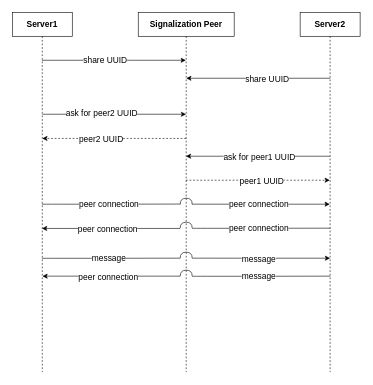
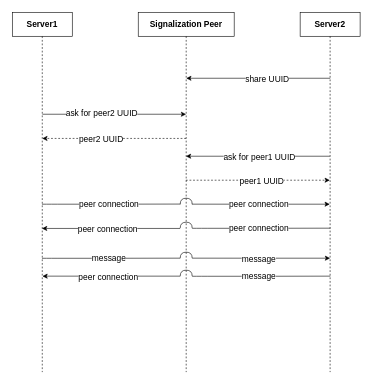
edge "Server1" -> "Signalization Peer": removed, label "share UUID"
